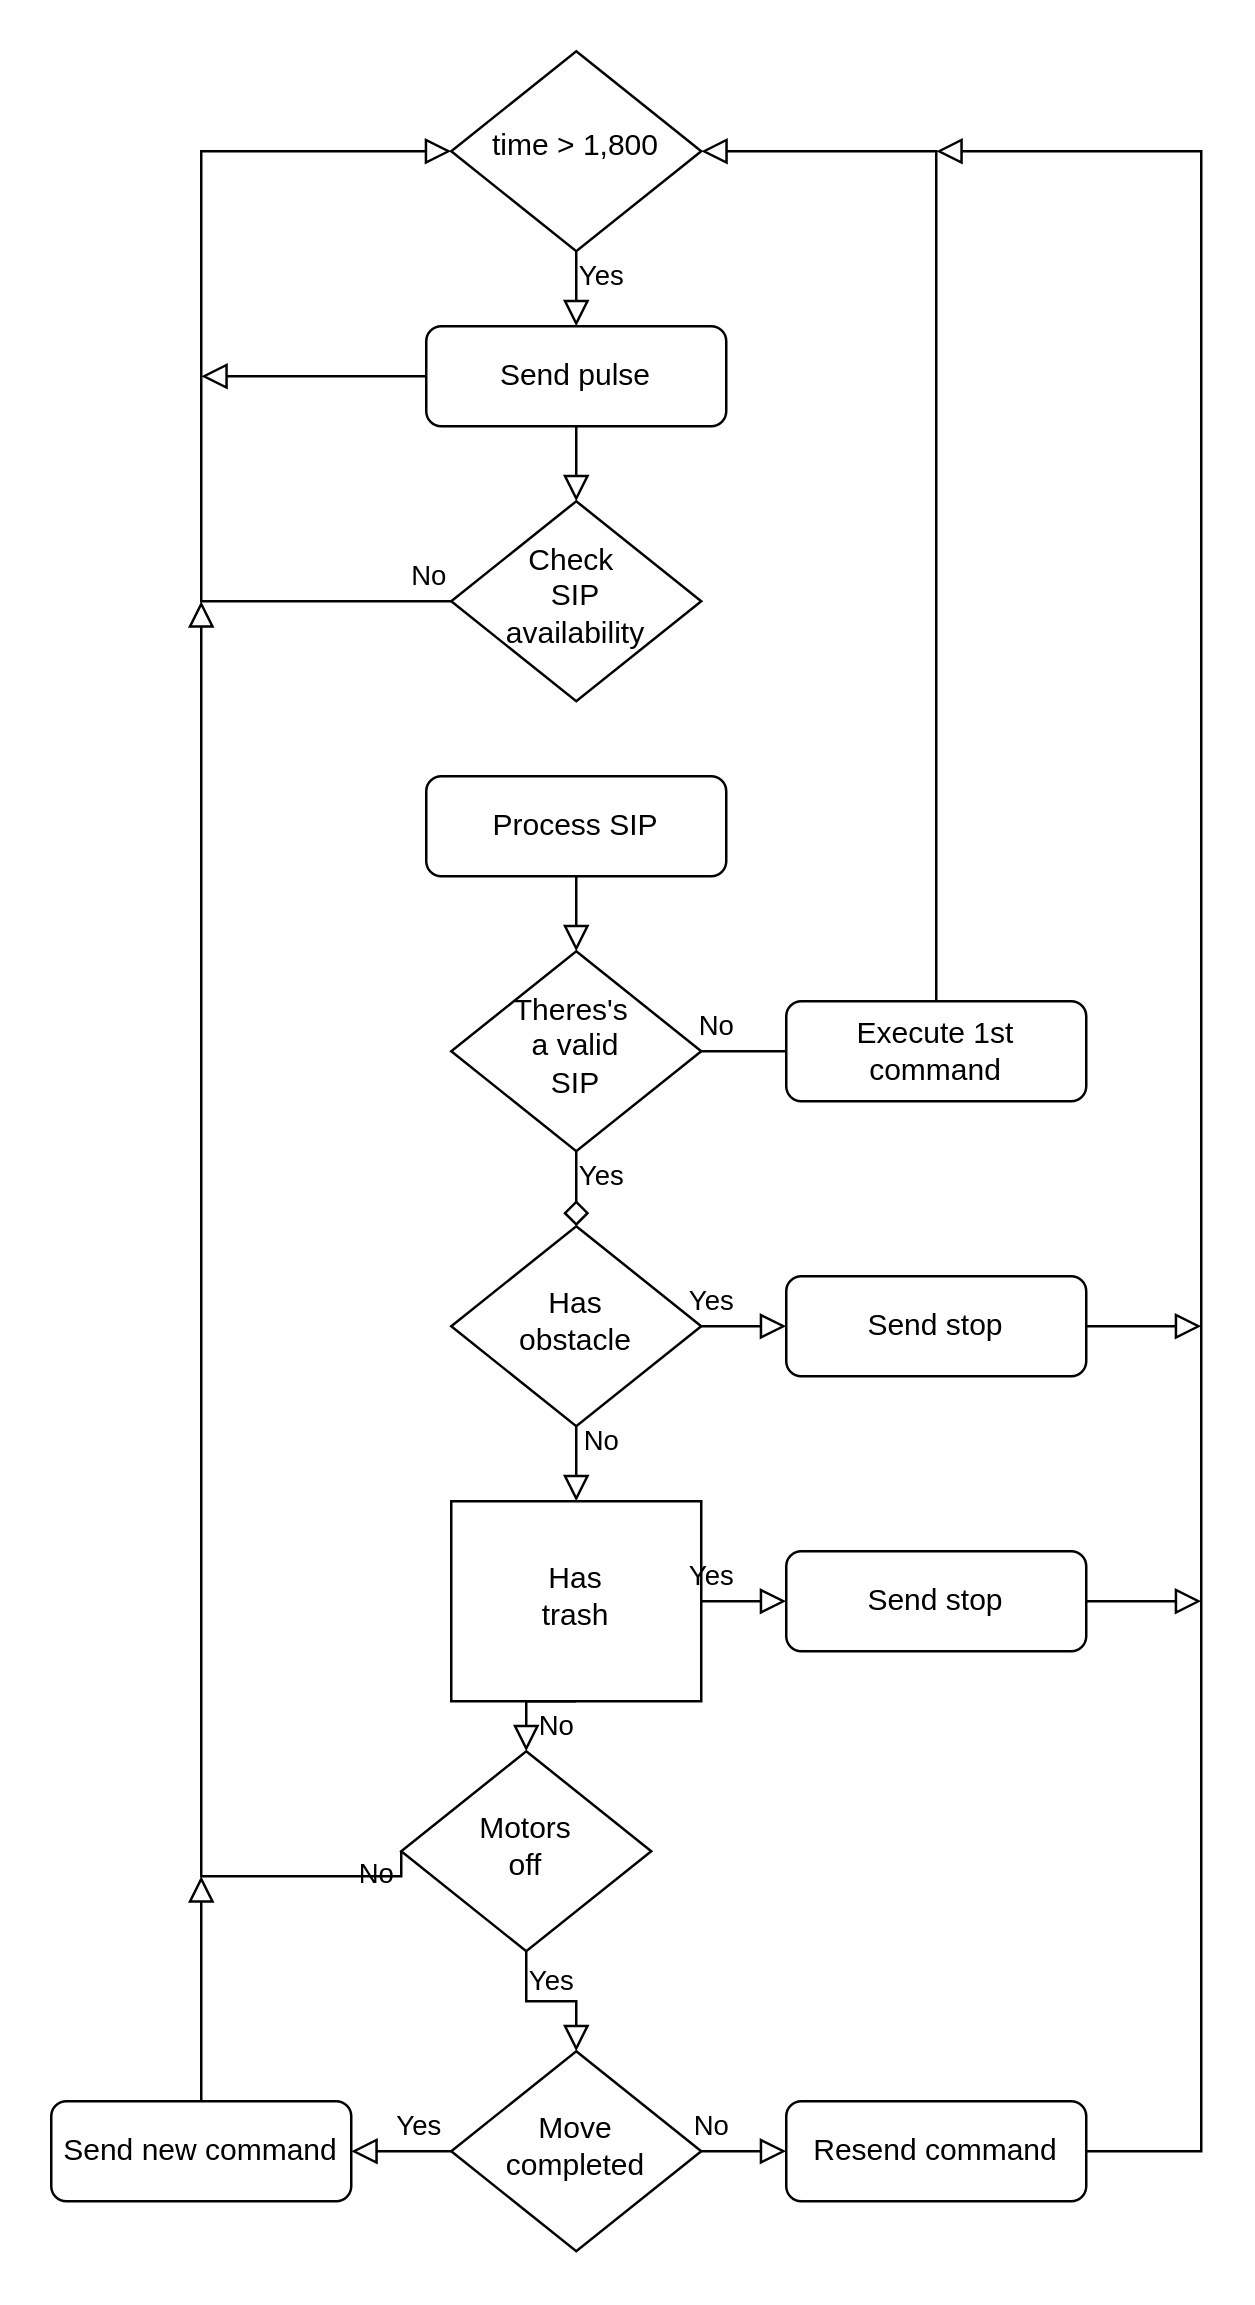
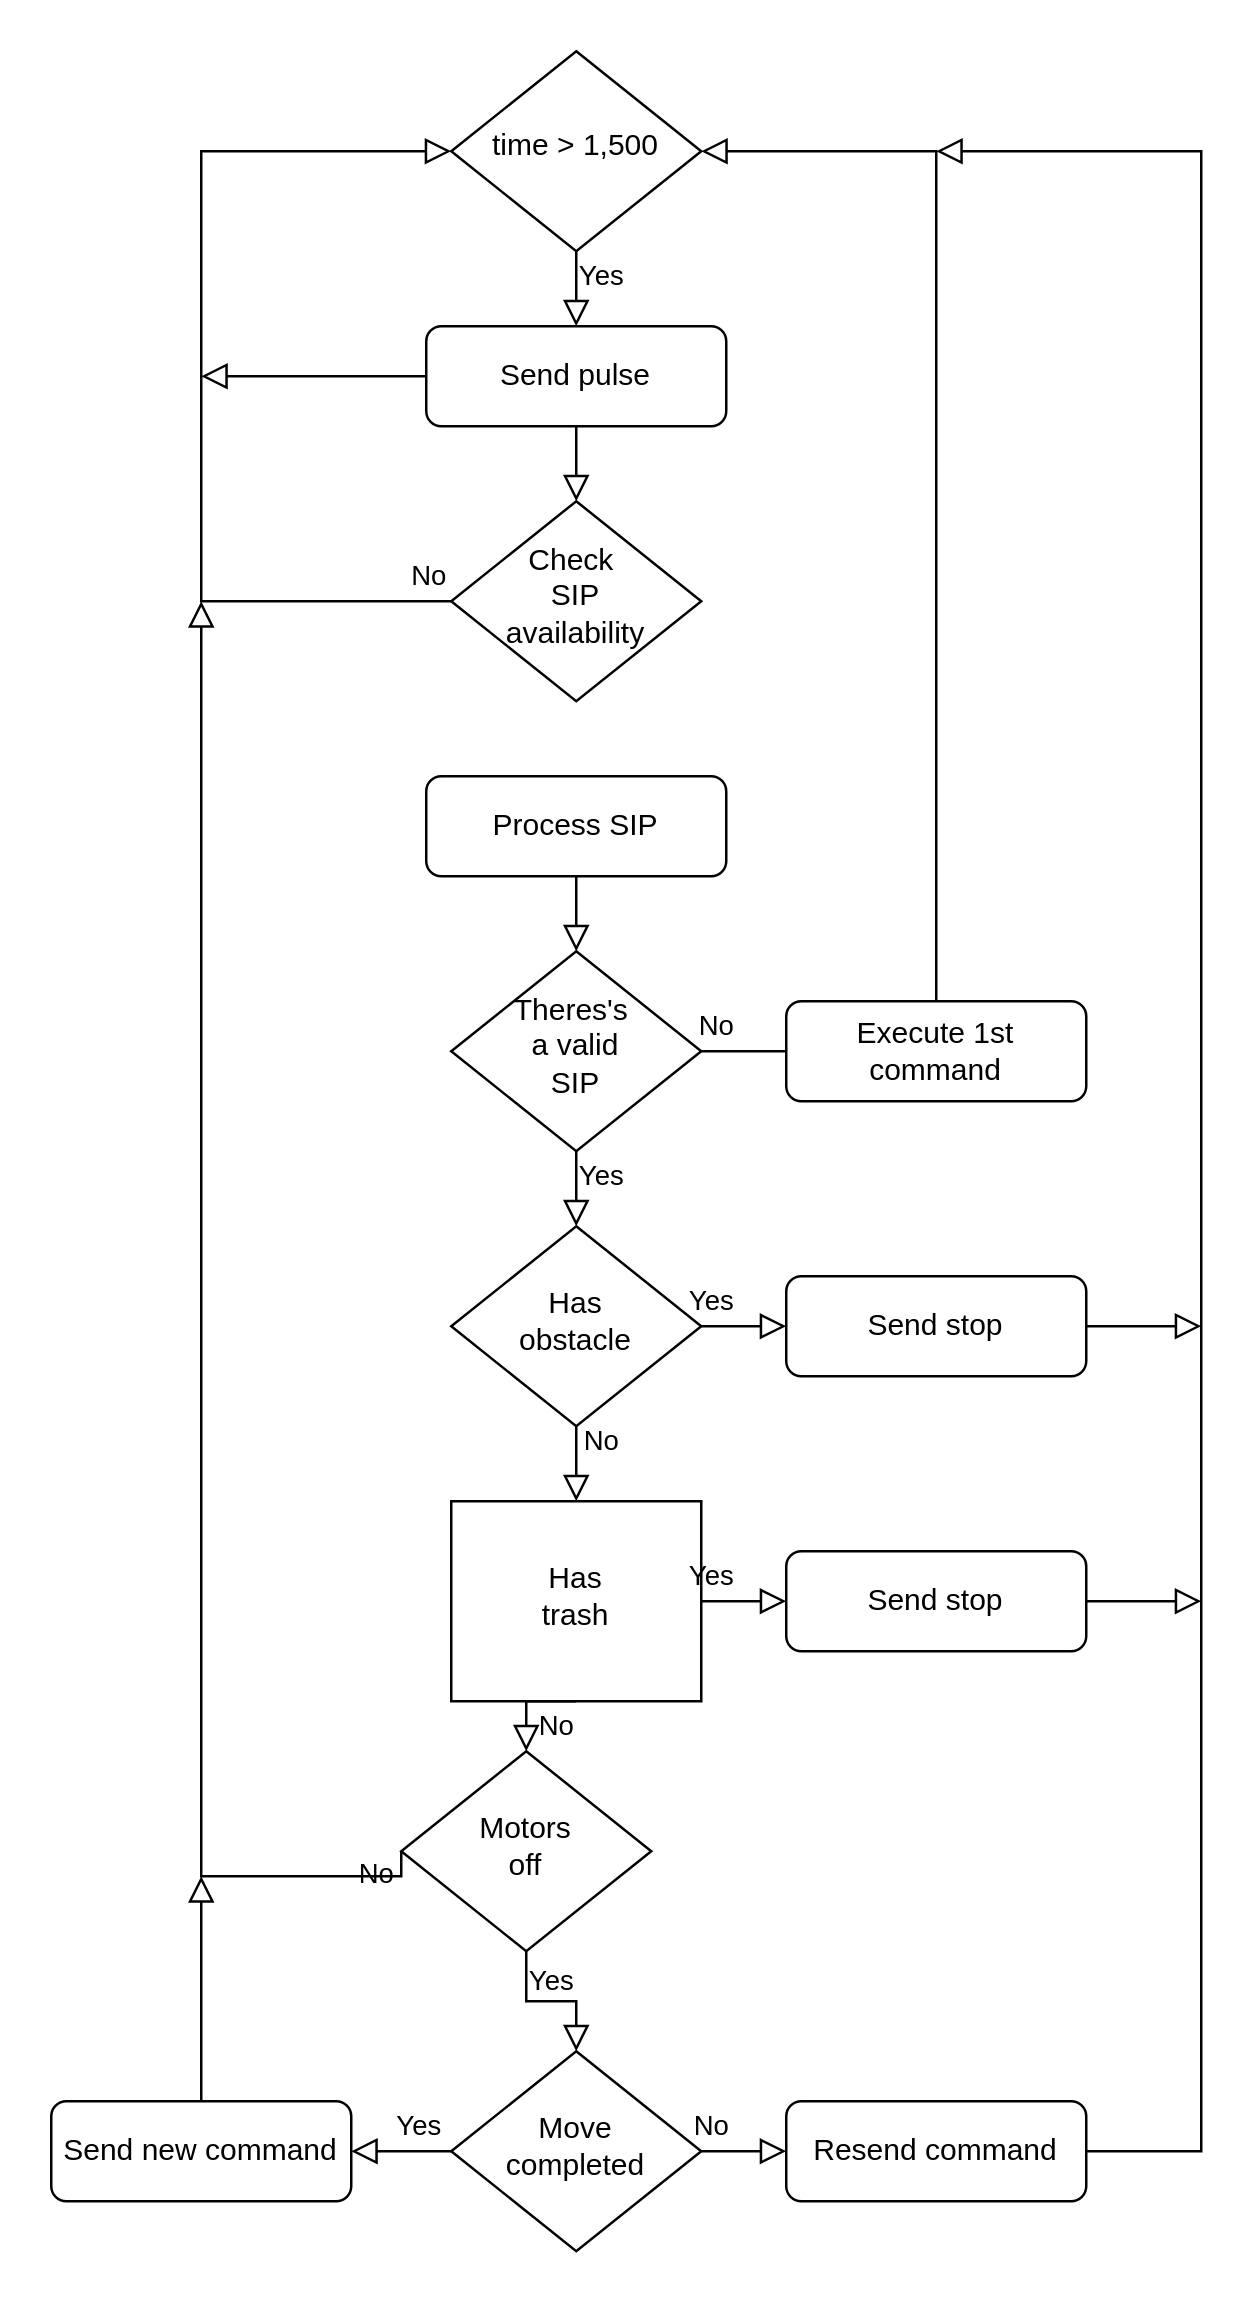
node "time > 1,800": label "time > 1,800" -> "time > 1,500"
edge "Theres's a valid SIP" -> "Has obstacle": arrowhead diamond -> block
